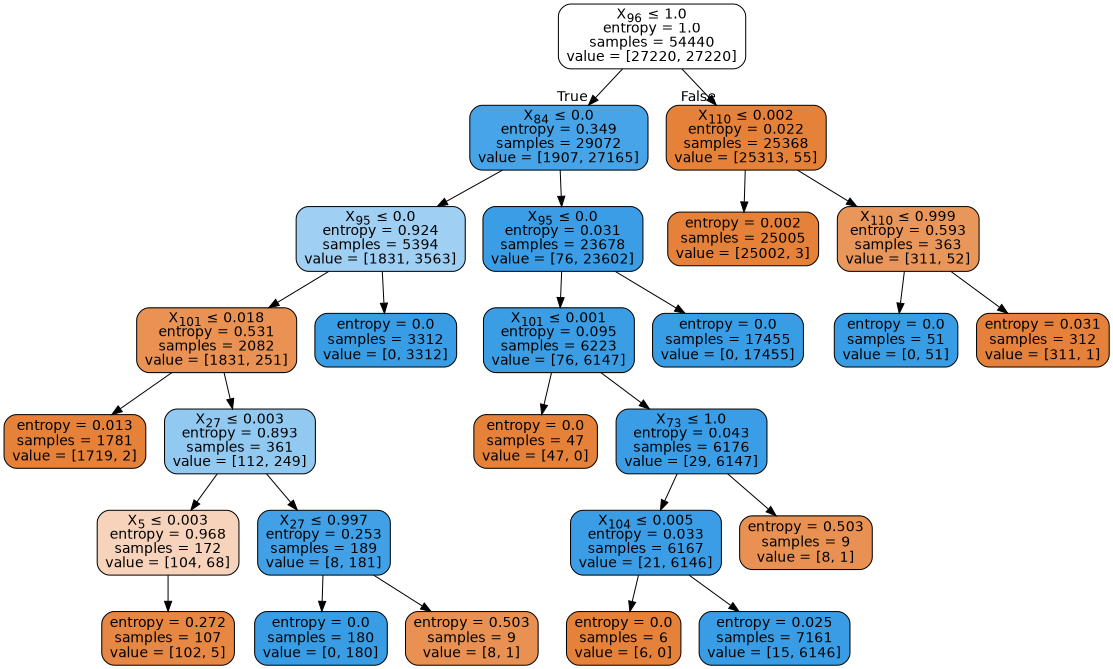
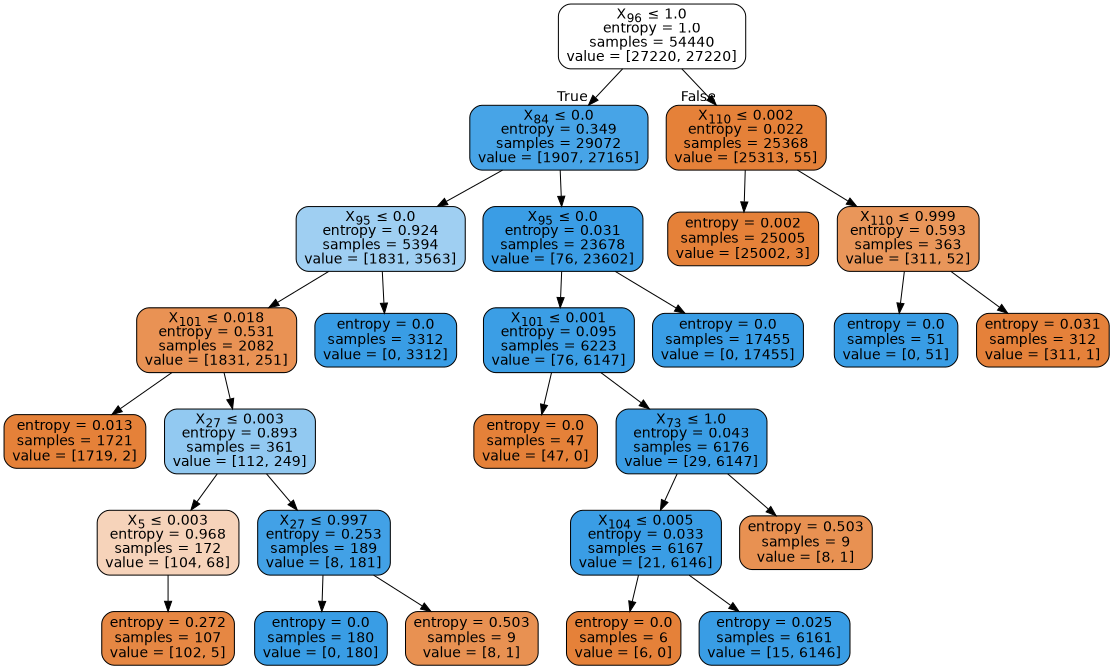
node "entropy = 0.013": text "samples = 1781" -> "samples = 1721"
node "entropy = 0.025": text "samples = 7161" -> "samples = 6161"
